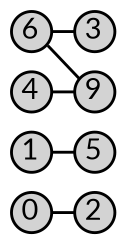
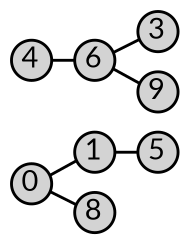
edge "4" -- "9": now "4" -- "6"
edge "1" -- "0": added
node "2": label "2" -> "8"
